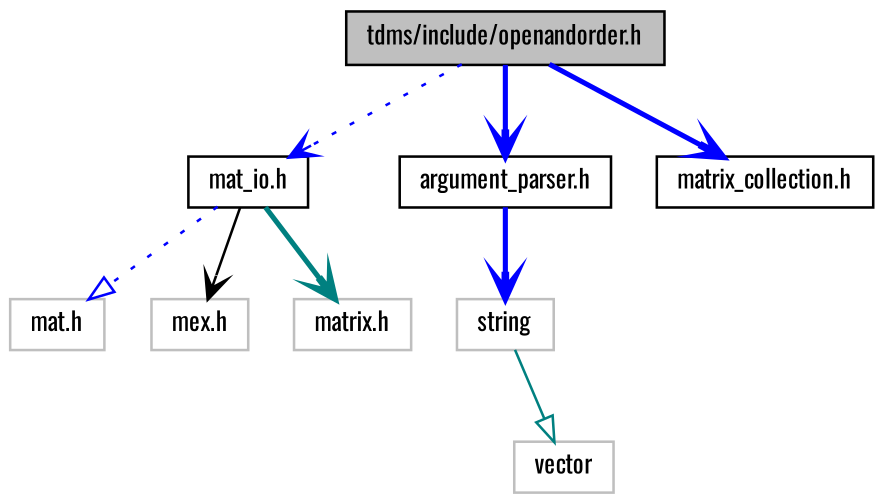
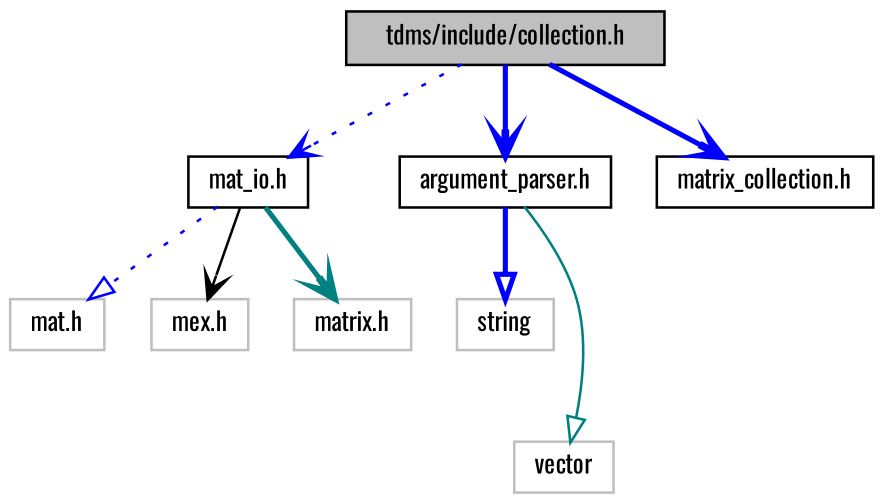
node "tdms/include/openandorder.h": label "tdms/include/openandorder.h" -> "tdms/include/collection.h"
edge "argument_parser.h" -> "string": arrowhead vee -> onormal
edge "string" -> "vector": now "argument_parser.h" -> "vector"
